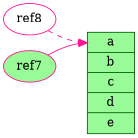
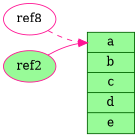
node "ref7": label "ref7" -> "ref2"
